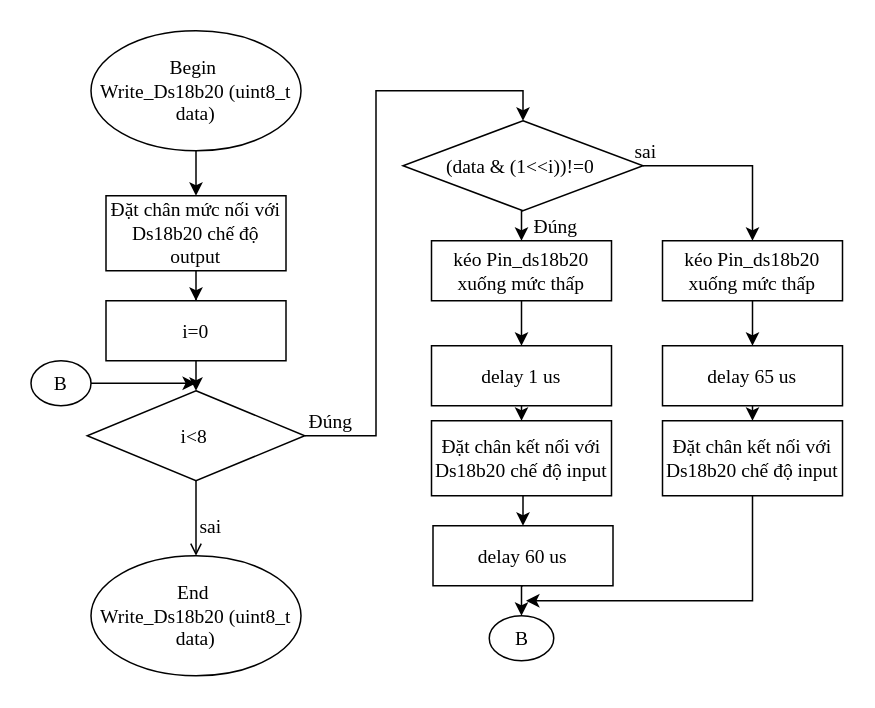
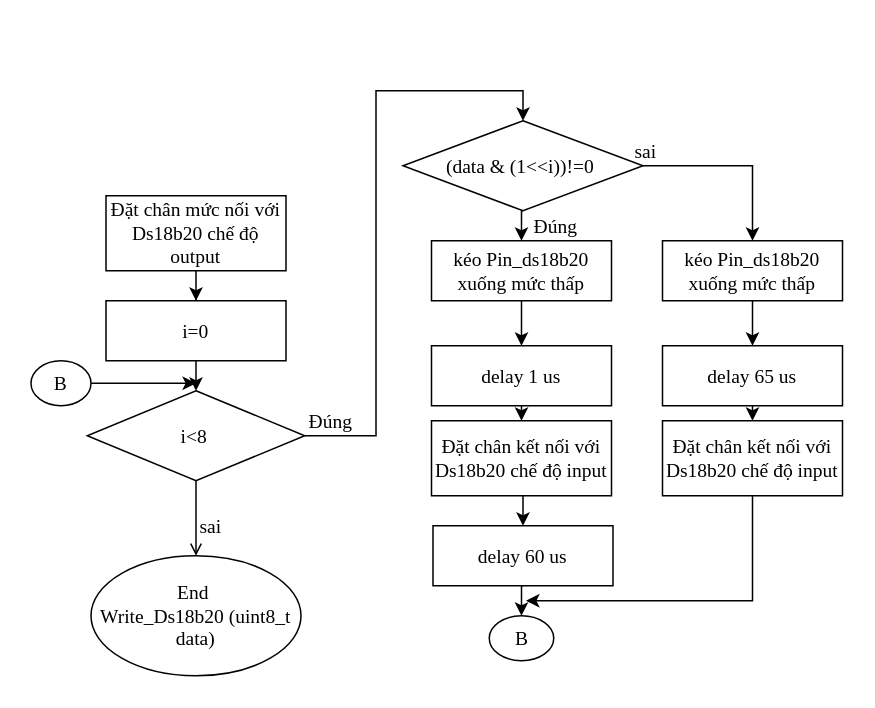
node "Begin Write_Ds18b20 (uint8_t data)": removed
edge "Begin Write_Ds18b20 (uint8_t data)" -> "Đặt chân mức nối với Ds18b20 chế độ output": removed
